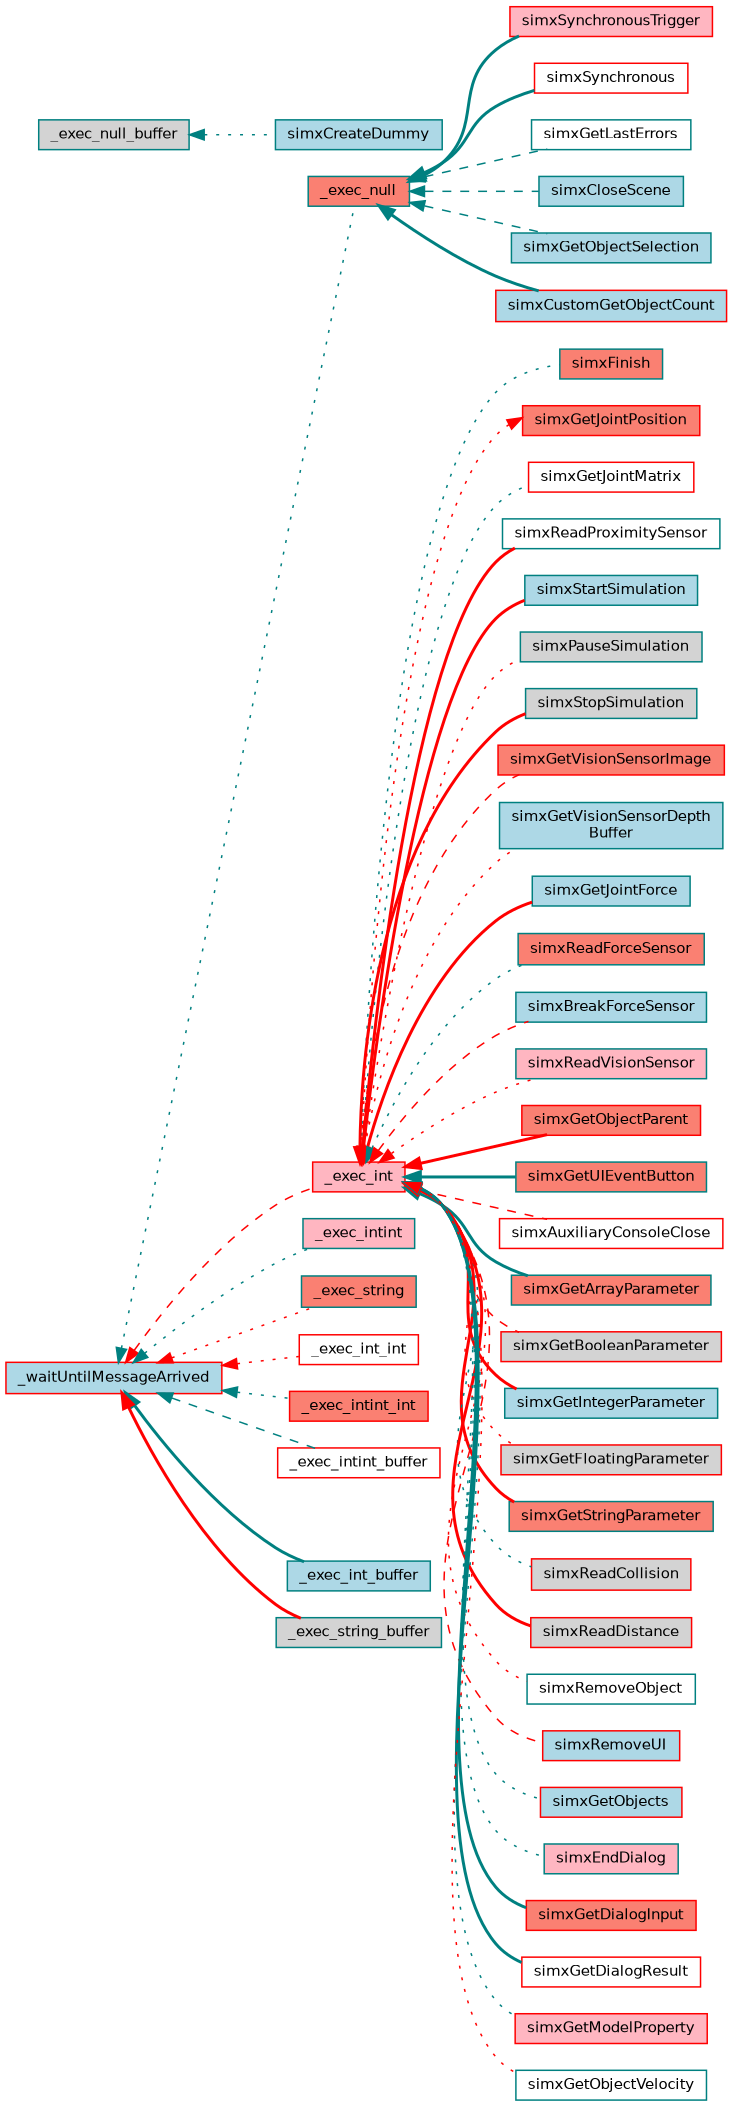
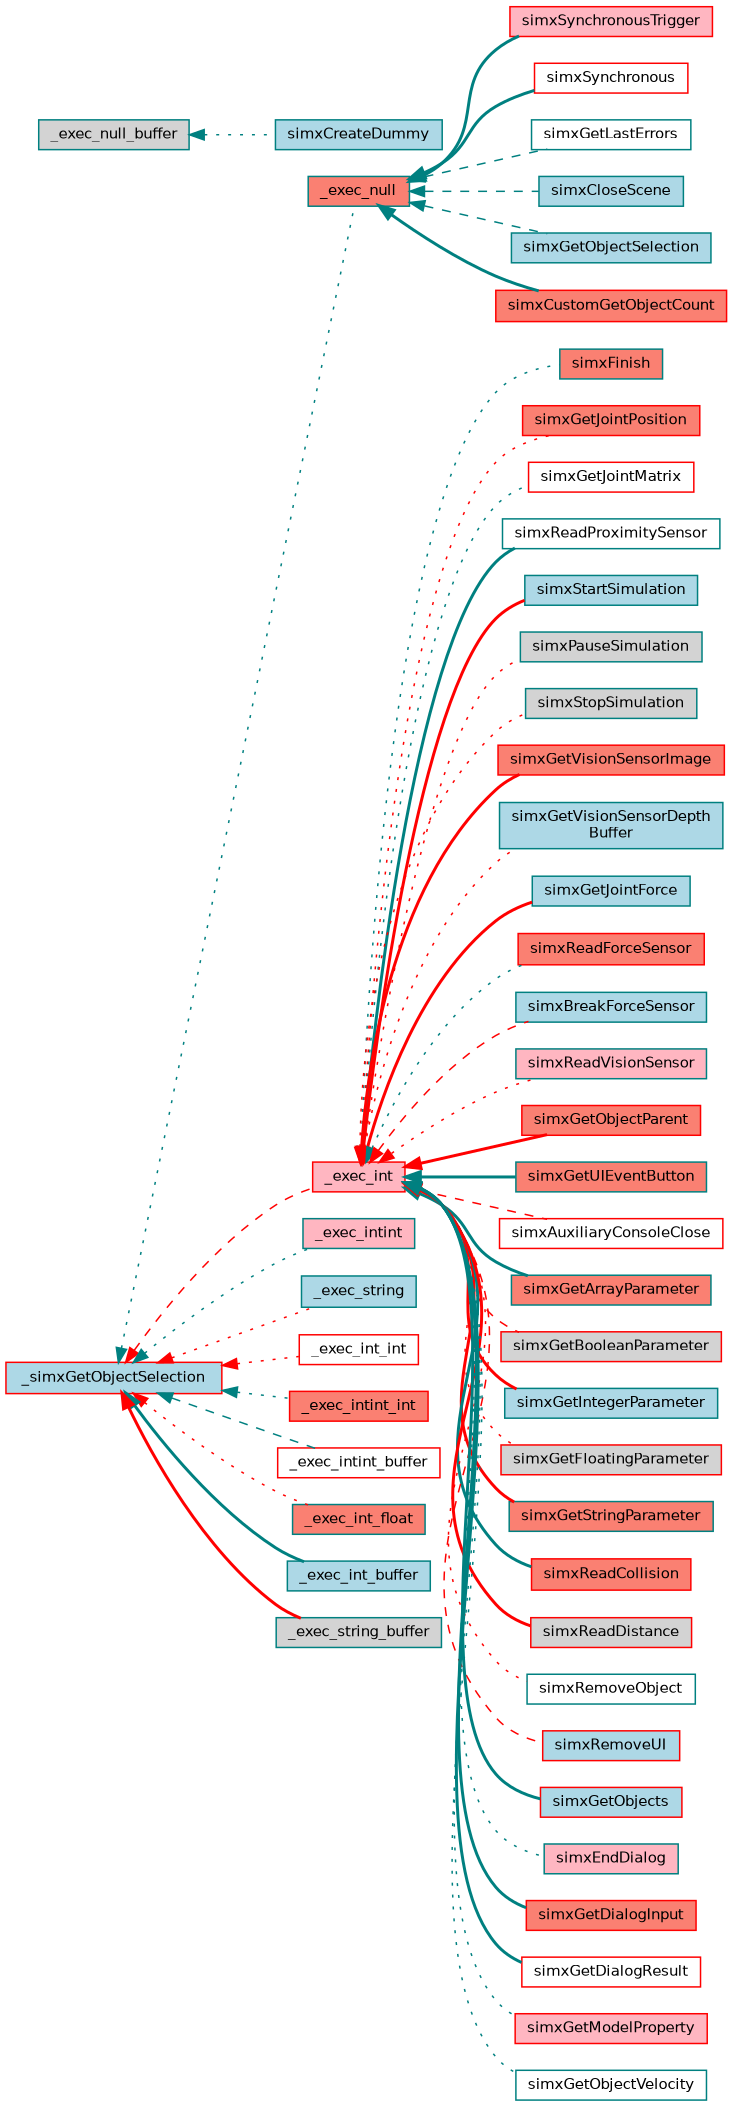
node "simxCustomGetObjectCount": fillcolor lightblue -> salmon
edge "_exec_int" -> "simxGetJointPosition": reversed
edge "simxReadProximitySensor" -> "_exec_int": color red -> teal
edge "simxGetVisionSensorImage" -> "_exec_int": style dashed -> bold
edge "simxStopSimulation" -> "_exec_int": style bold -> dotted
node "simxReadForceSensor": color teal -> red
node "_exec_string": fillcolor salmon -> lightblue
node "_waitUntilMessageArrived": label "_waitUntilMessageArrived" -> "_simxGetObjectSelection"
edge "simxReadCollision" -> "_exec_int": style dotted -> bold
edge "simxGetObjects" -> "_exec_int": style dotted -> bold
node "_exec_int_float": added
node "simxReadCollision": fillcolor lightgrey -> salmon
edge "simxGetObjectVelocity" -> "_exec_int": color red -> teal
